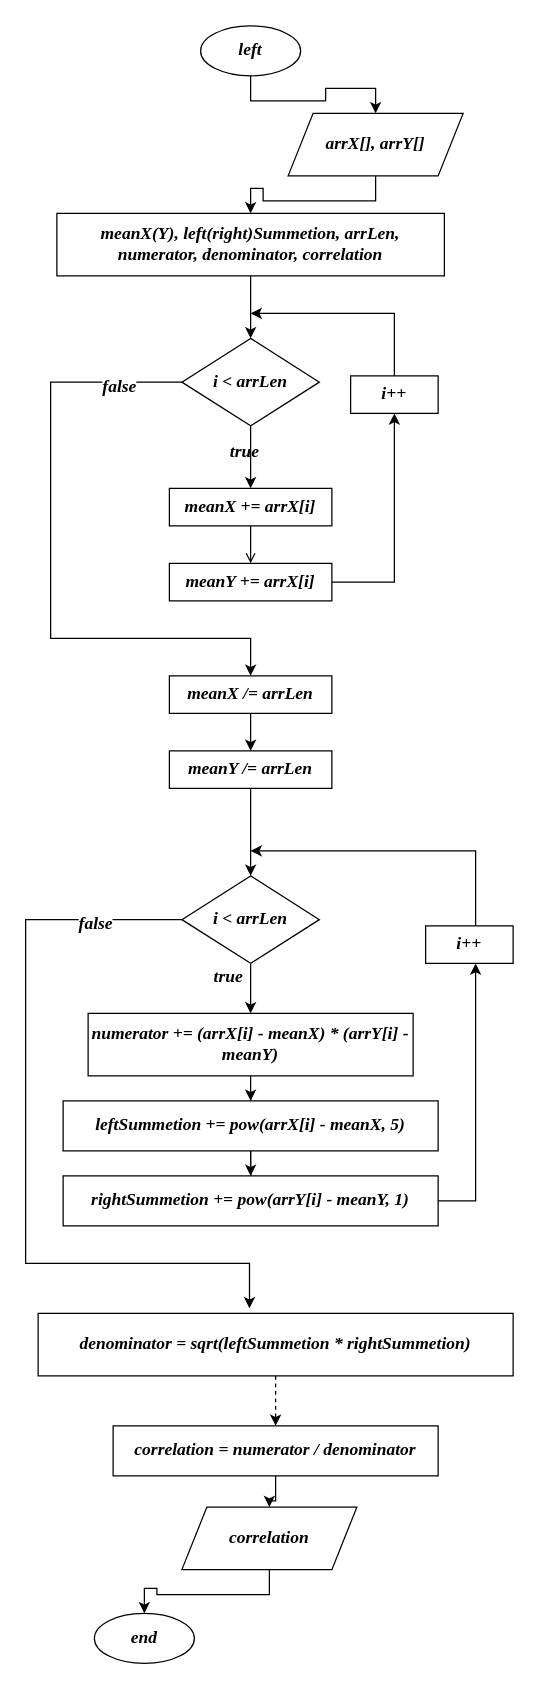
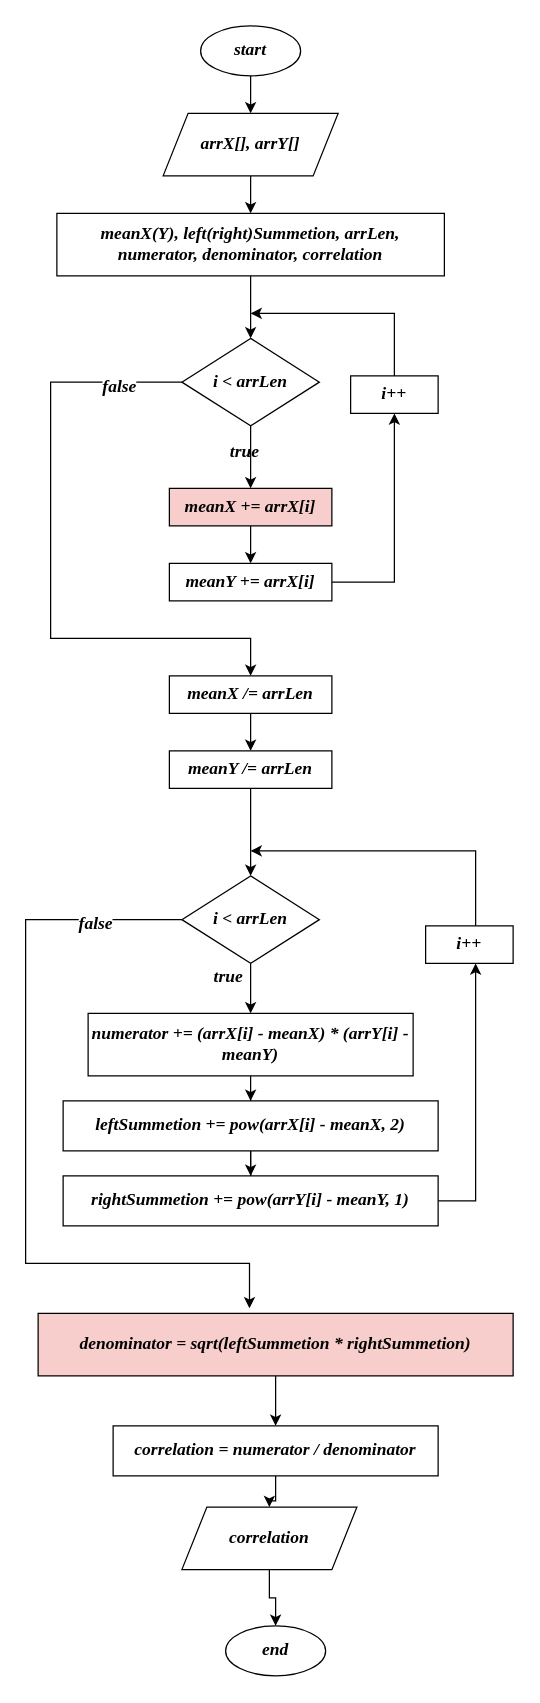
node "left": label "left" -> "start"
node "arrX[], arrY[]": moved (376, 144) -> (251, 144)
node "meanX += arrX[i]": fillcolor #ffffff -> #f8cecc
edge "meanX += arrX[i]" -> "meanY += arrX[i]": arrowhead open -> classic
node "leftSummetion += pow(arrX[i] - meanX, 5)": label "leftSummetion += pow(arrX[i] - meanX, 5)" -> "leftSummetion += pow(arrX[i] - meanX, 2)"
node "denominator = sqrt(leftSummetion * rightSummetion)": fillcolor #ffffff -> #f8cecc
edge "denominator = sqrt(leftSummetion * rightSummetion)" -> "correlation = numerator / denominator": style dashed -> solid
node "end": moved (144, 1638) -> (276, 1651)
